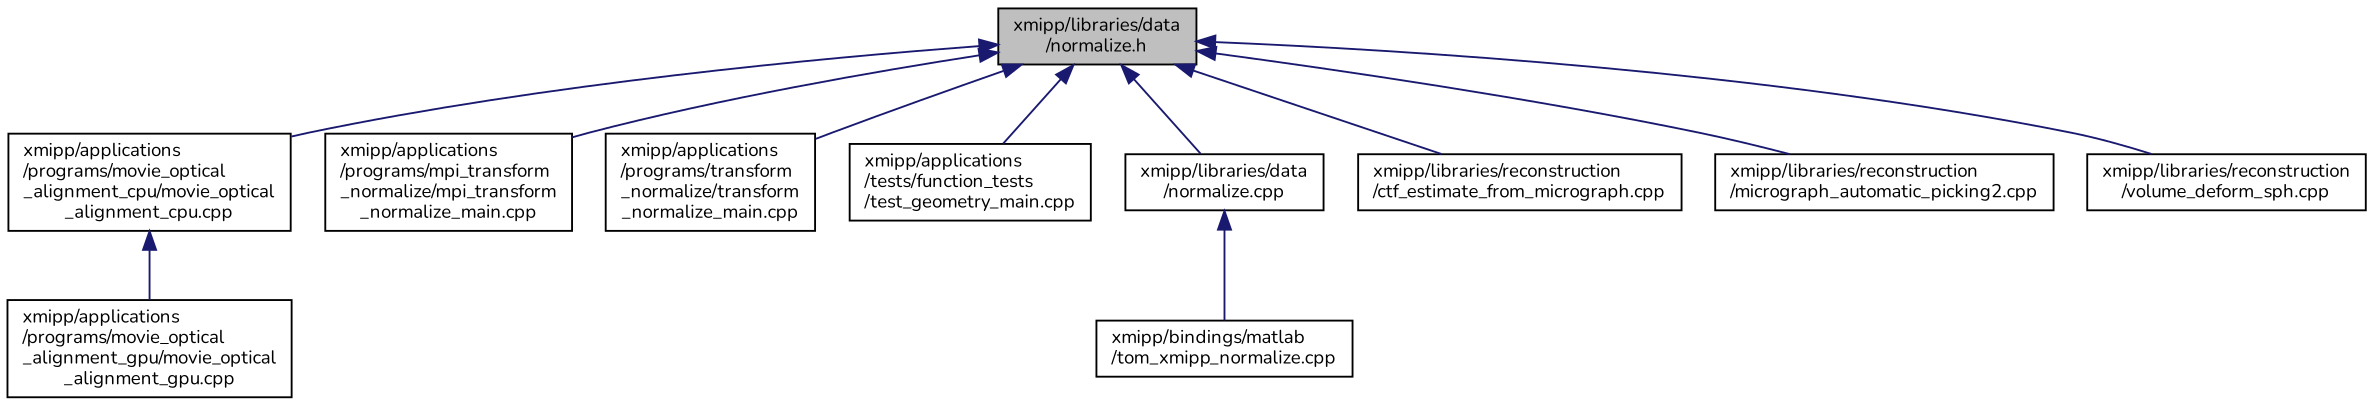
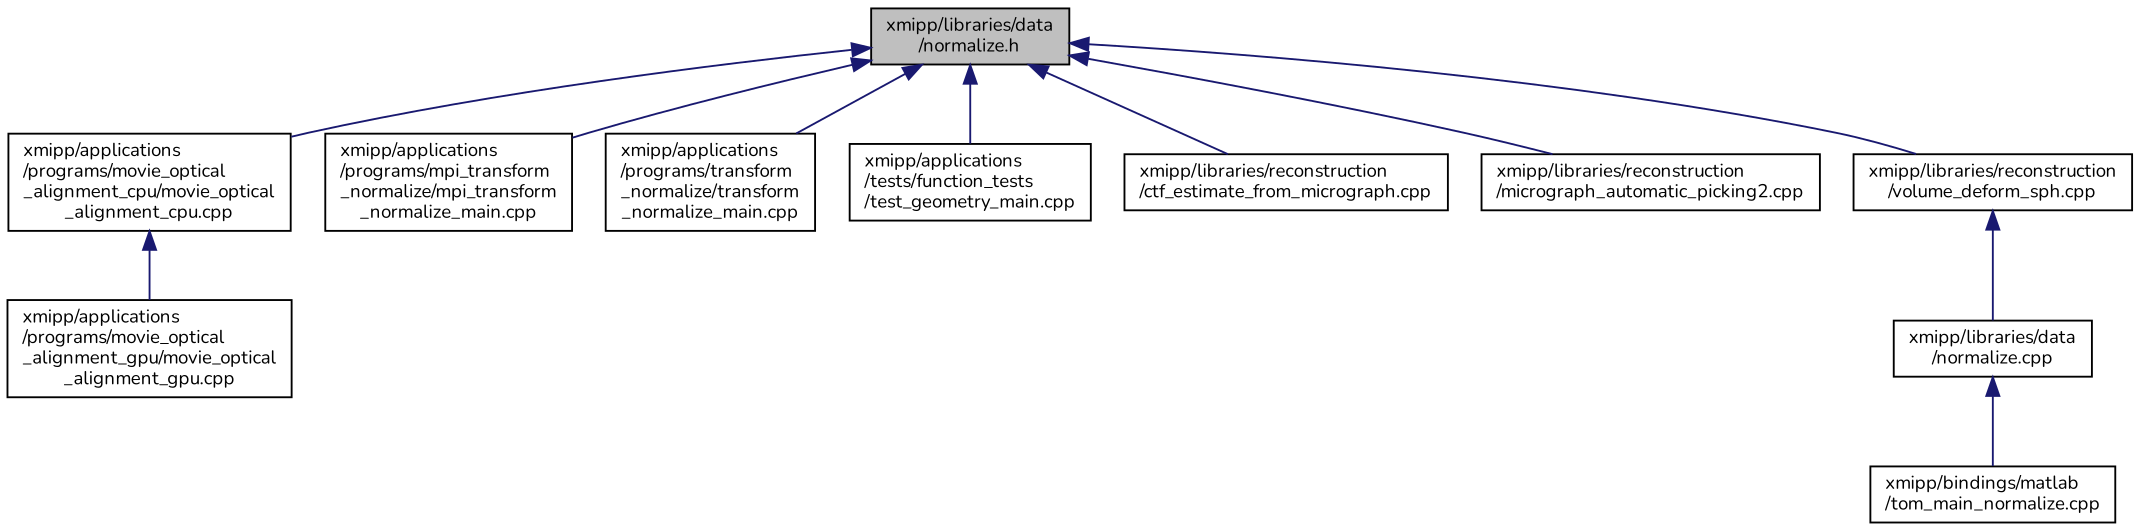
edge "xmipp/libraries/data /normalize.cpp" -> "xmipp/libraries/data /normalize.h": now "xmipp/libraries/data /normalize.cpp" -> "xmipp/libraries/reconstruction /volume_deform_sph.cpp"
node "xmipp/bindings/matlab /tom_xmipp_normalize.cpp": label "xmipp/bindings/matlab /tom_xmipp_normalize.cpp" -> "xmipp/bindings/matlab /tom_main_normalize.cpp"
